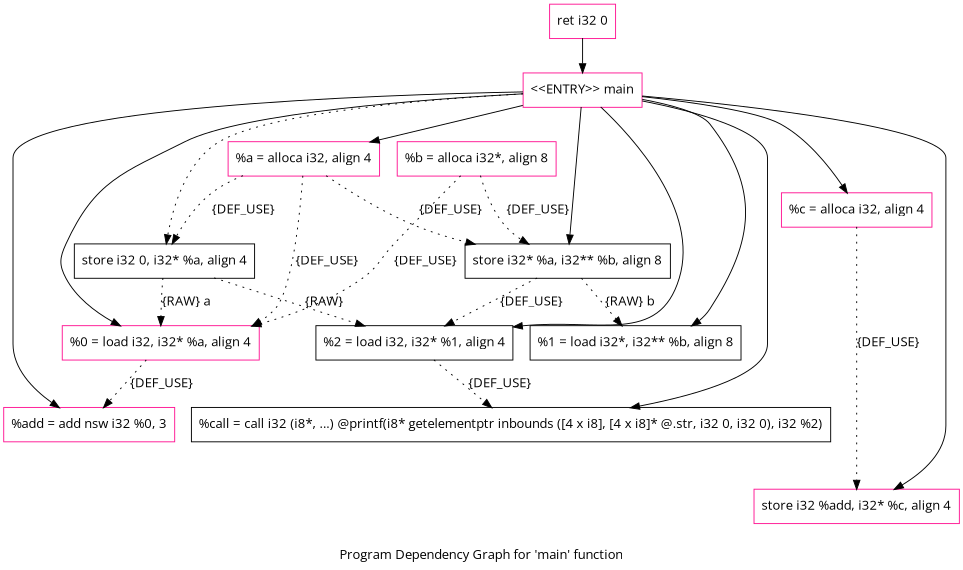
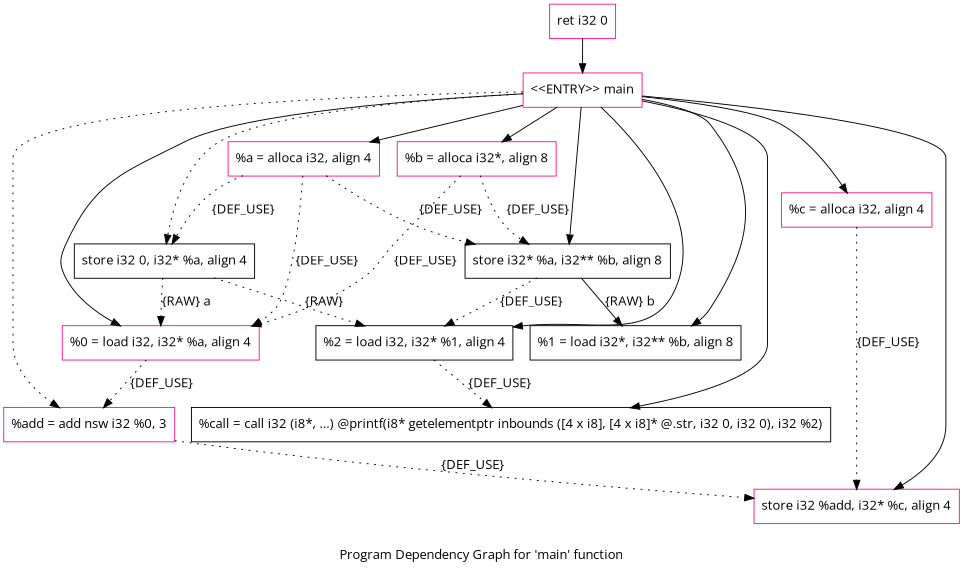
edge "<<ENTRY>> main" -> "%add = add nsw i32 %0, 3": style solid -> dotted
edge "<<ENTRY>> main" -> "%b = alloca i32*, align 8": added
edge "store i32* %a, i32** %b, align 8" -> "%1 = load i32*, i32** %b, align 8": style dotted -> solid
edge "%add = add nsw i32 %0, 3" -> "store i32 %add, i32* %c, align 4": added, label "{DEF_USE}"
